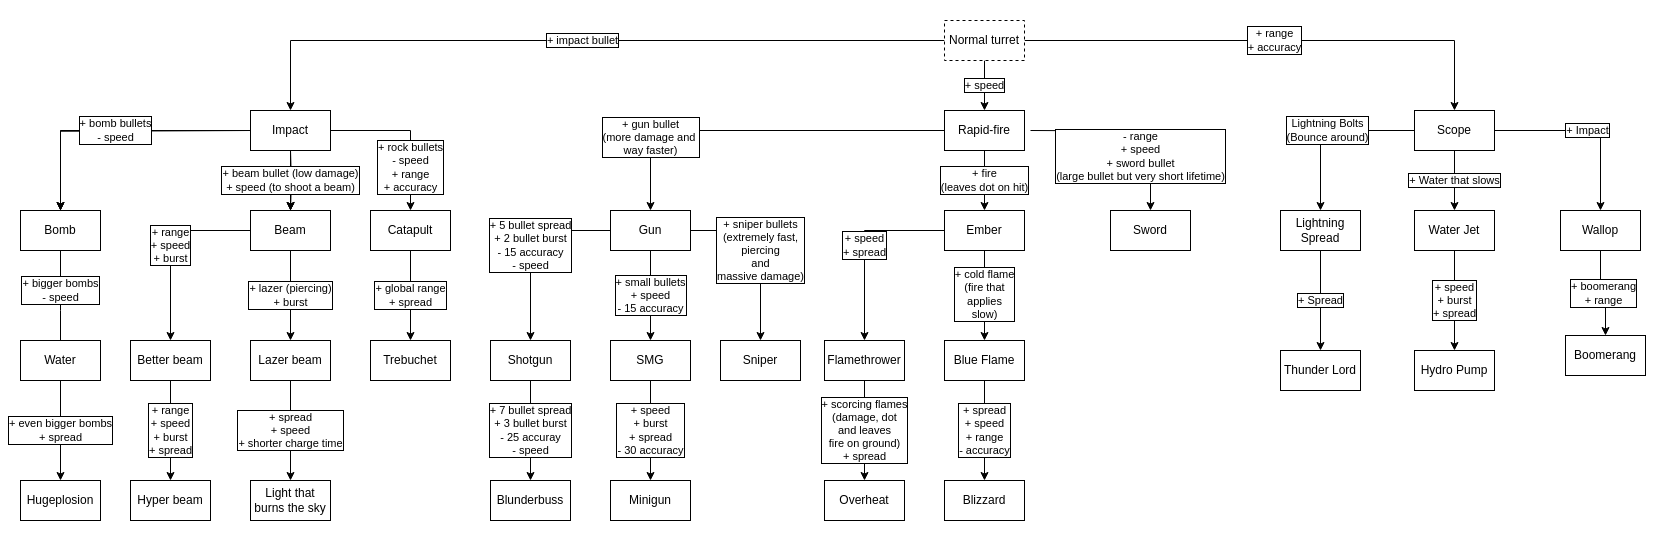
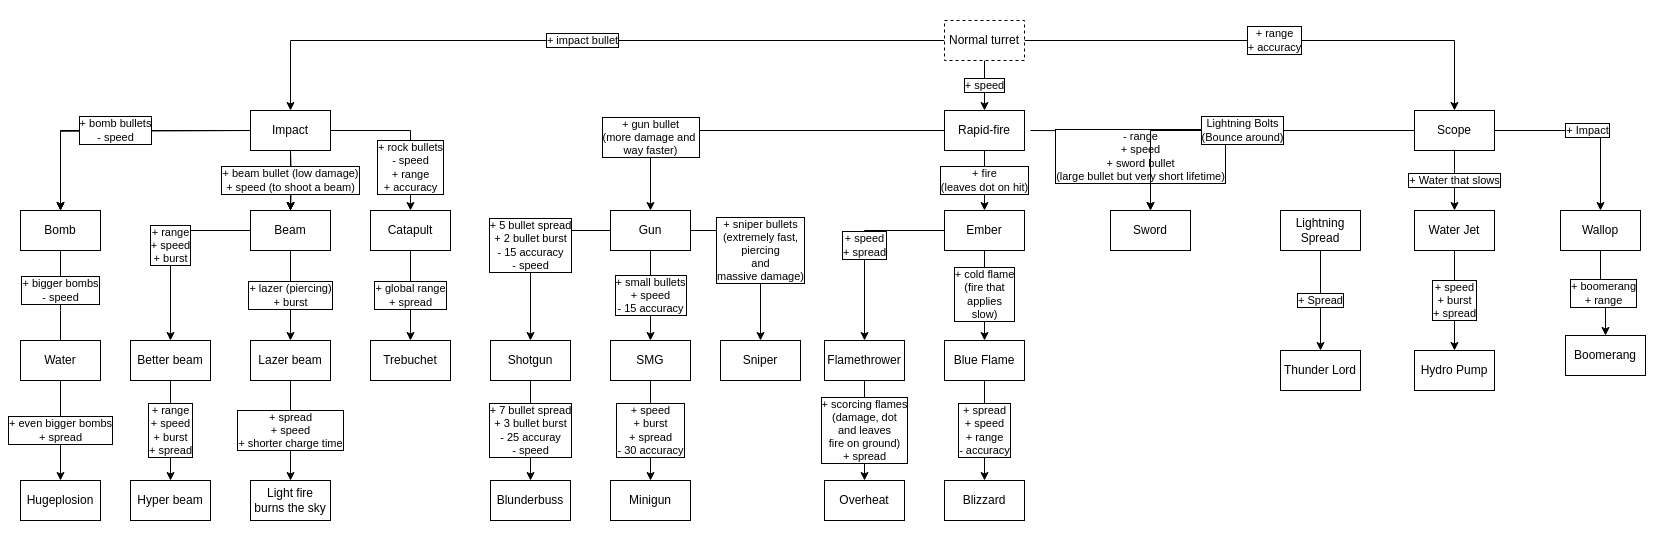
edge "Scope" -> "Lightning Spread": now "Scope" -> "Sword"
node "Light that burns the sky": label "Light that burns the sky" -> "Light fire burns the sky"
